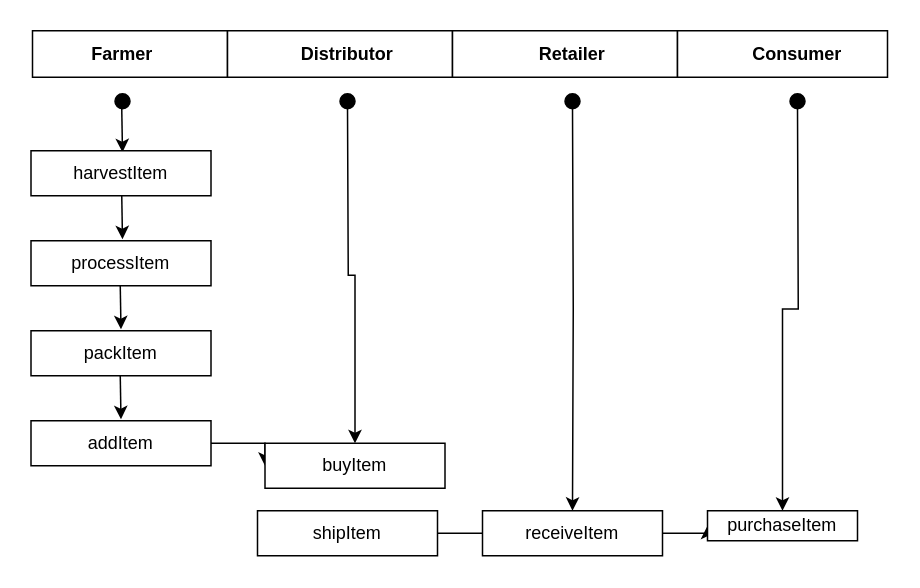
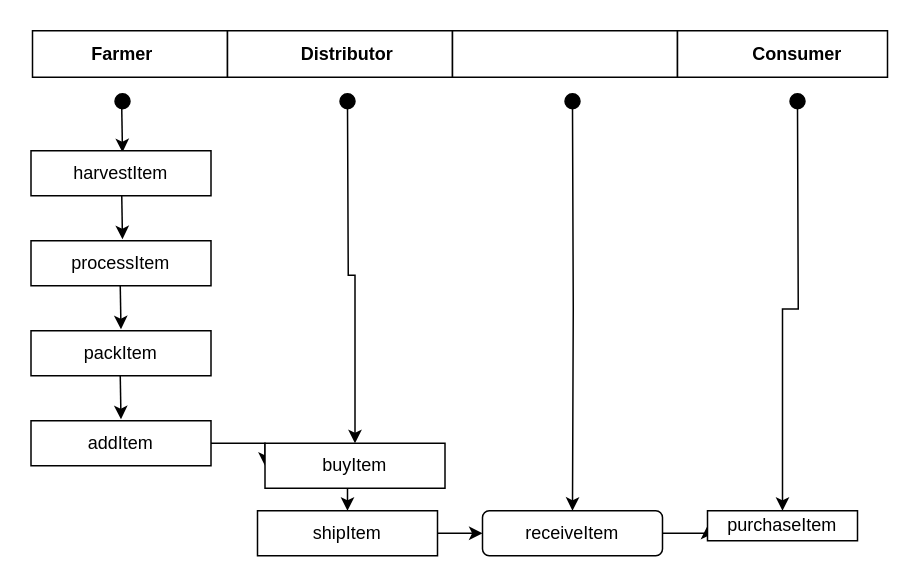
node "Retailer": removed
edge "buyItem" -> "shipItem": added
edge "shipItem" -- "receiveItem": arrowhead none -> classic
node "receiveItem": shape rectangle -> rounded rectangle
